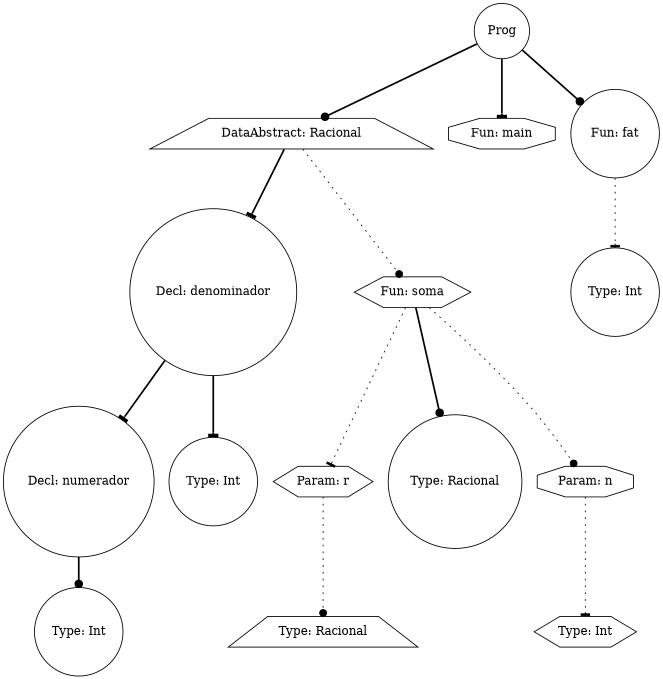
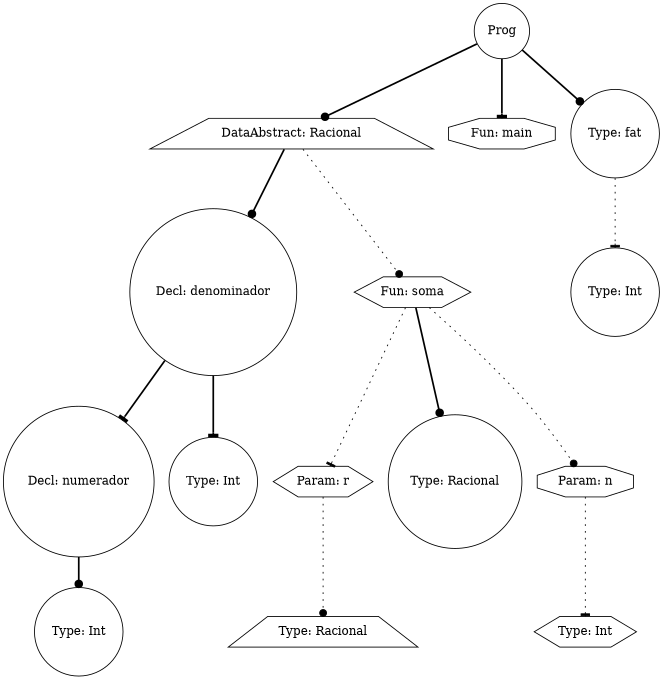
node "Fun: fat": label "Fun: fat" -> "Type: fat"
edge "DataAbstract: Racional" -> "Decl: denominador": arrowhead tee -> dot
